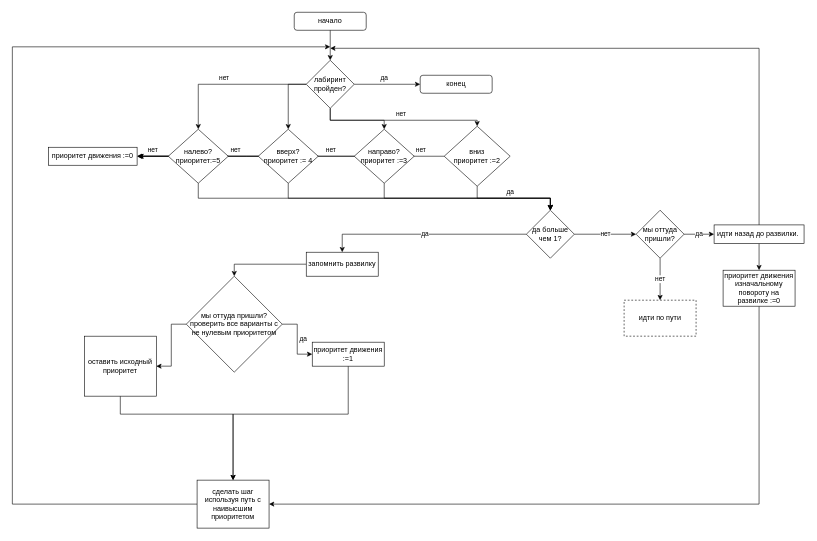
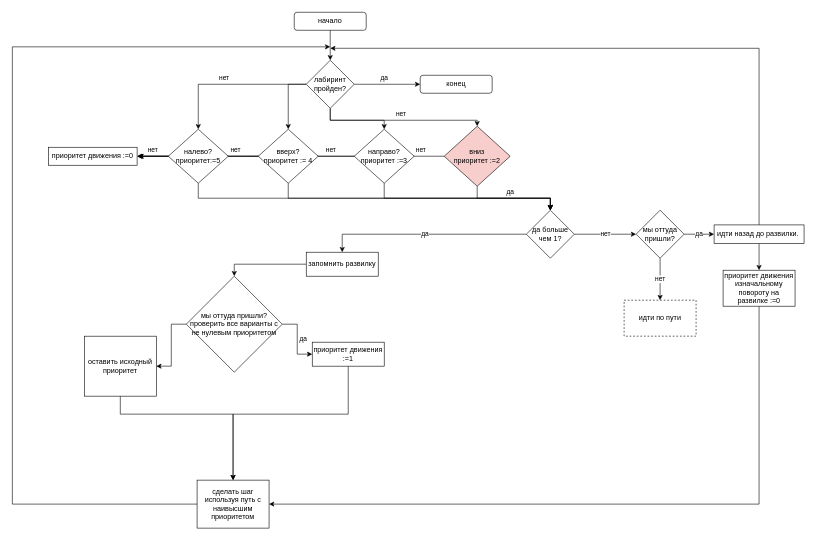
node "вниз приоритет :=2": fillcolor #ffffff -> #f8cecc
